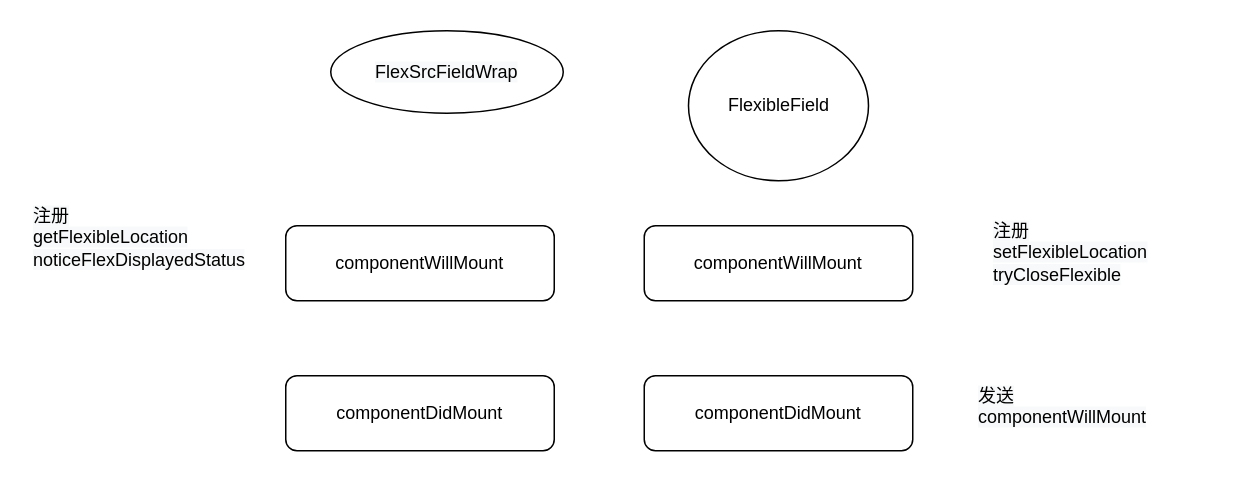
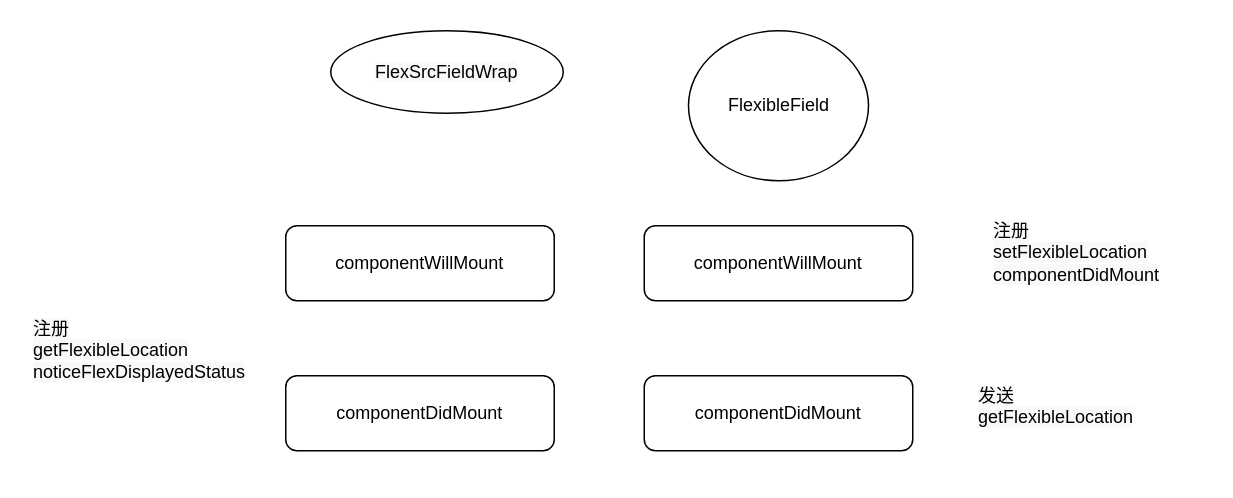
node "注册 getFlexibleLocationnoticeFlexDisplayedStatus": moved (136, 248) -> (136, 361)
node "注册 setFlexibleLocation tryCloseFlexible": label "注册 setFlexibleLocation tryCloseFlexible" -> "注册 setFlexibleLocation componentDidMount"
node "发送 componentWillMount": label "发送 componentWillMount" -> "发送 getFlexibleLocation"
